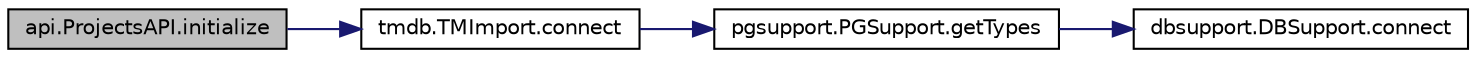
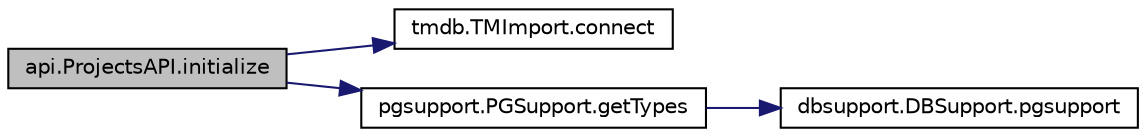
edge "tmdb.TMImport.connect" -> "pgsupport.PGSupport.getTypes": now "api.ProjectsAPI.initialize" -> "pgsupport.PGSupport.getTypes"
node "dbsupport.DBSupport.connect": label "dbsupport.DBSupport.connect" -> "dbsupport.DBSupport.pgsupport"
